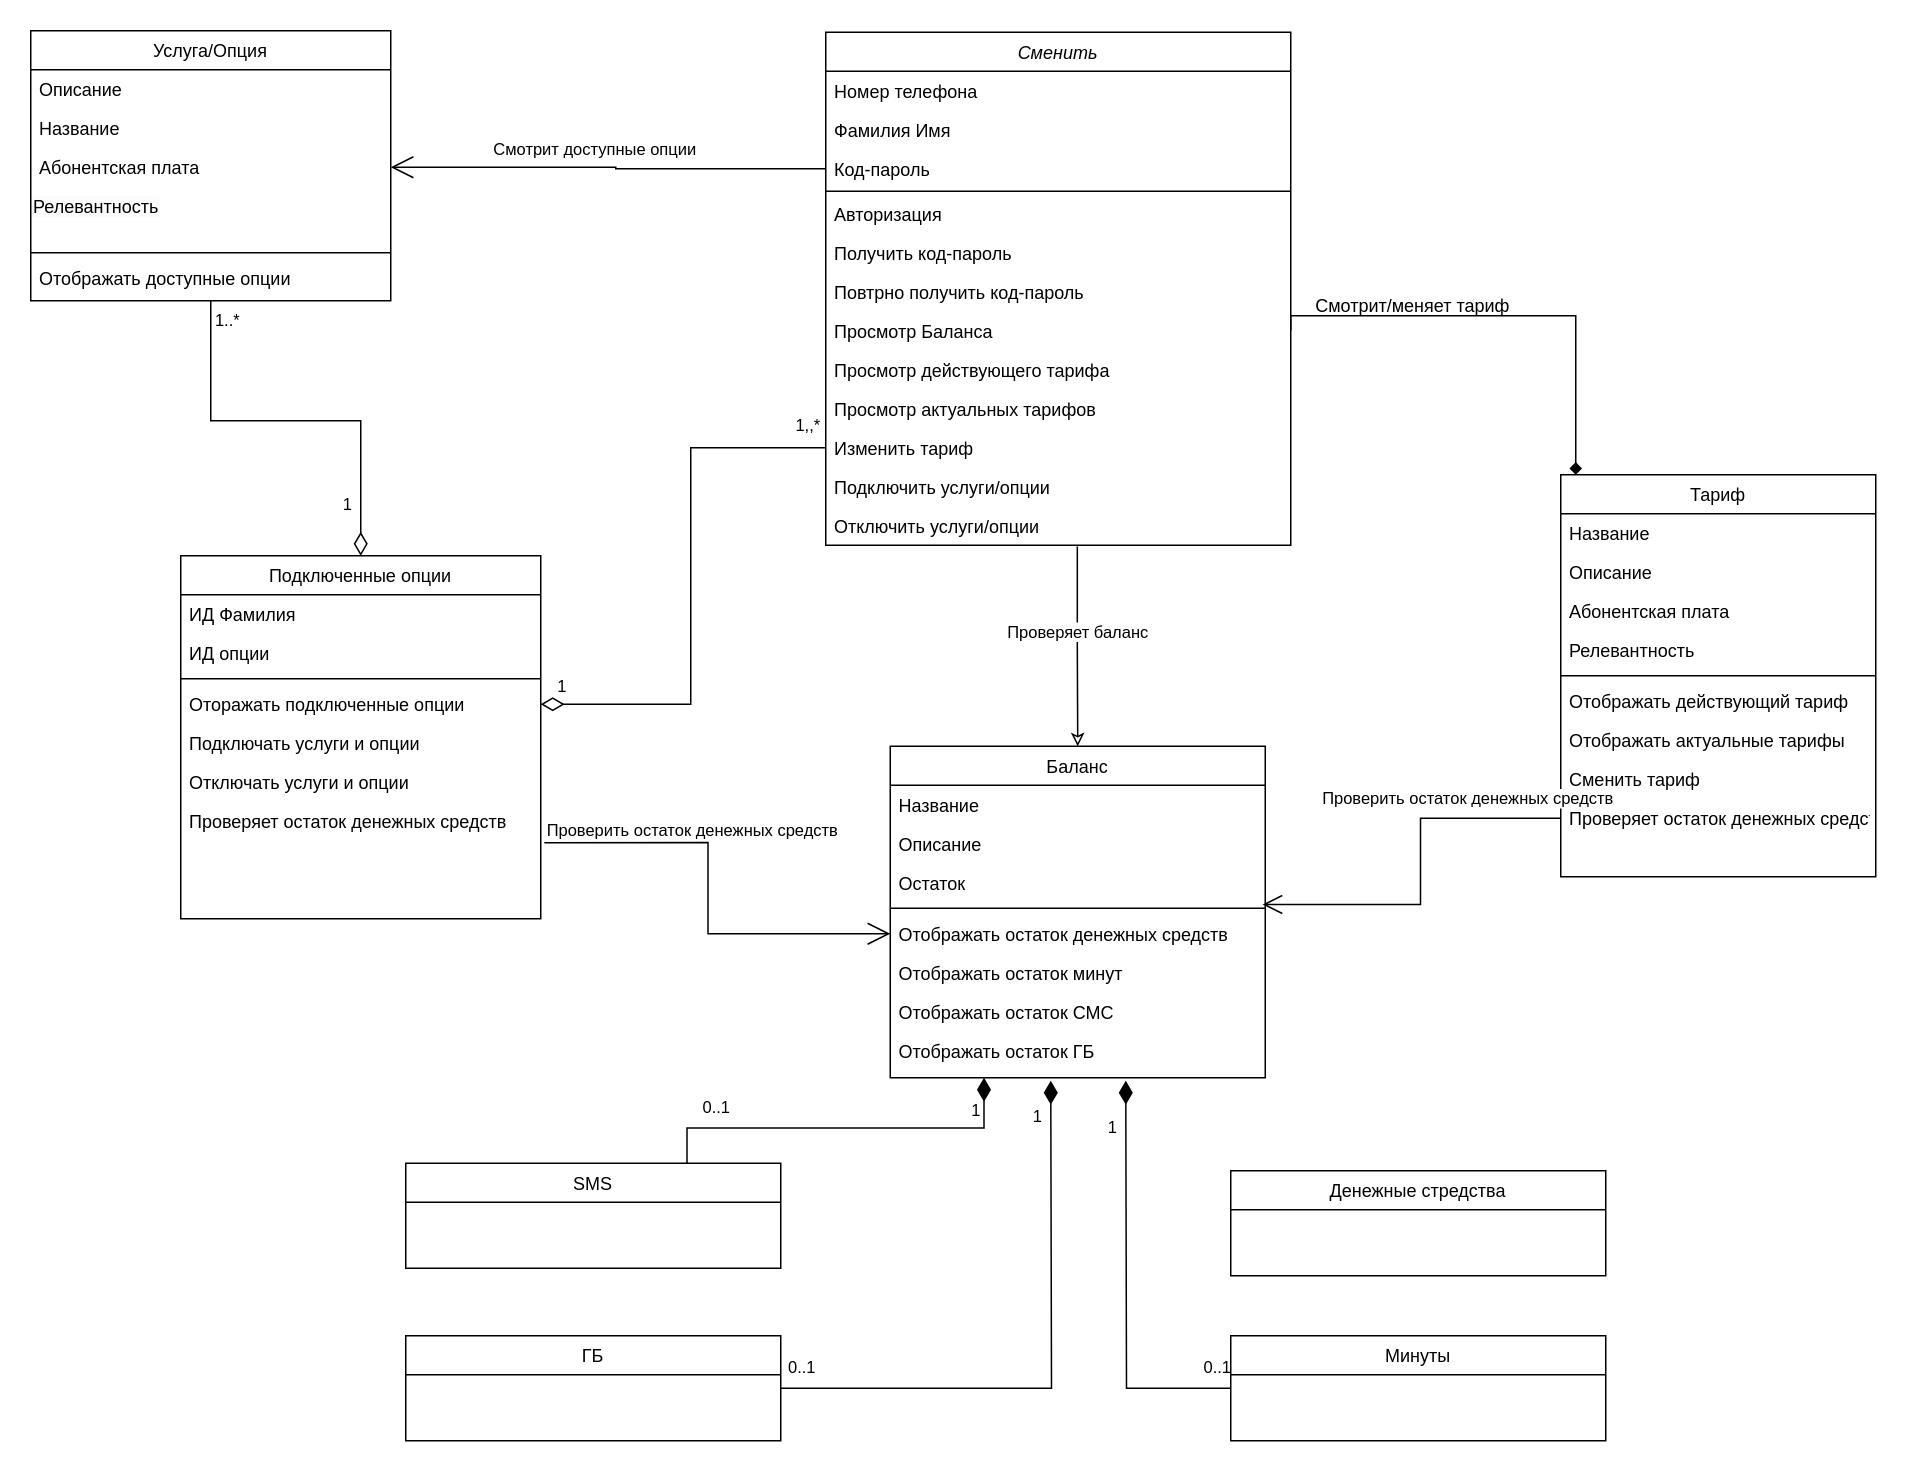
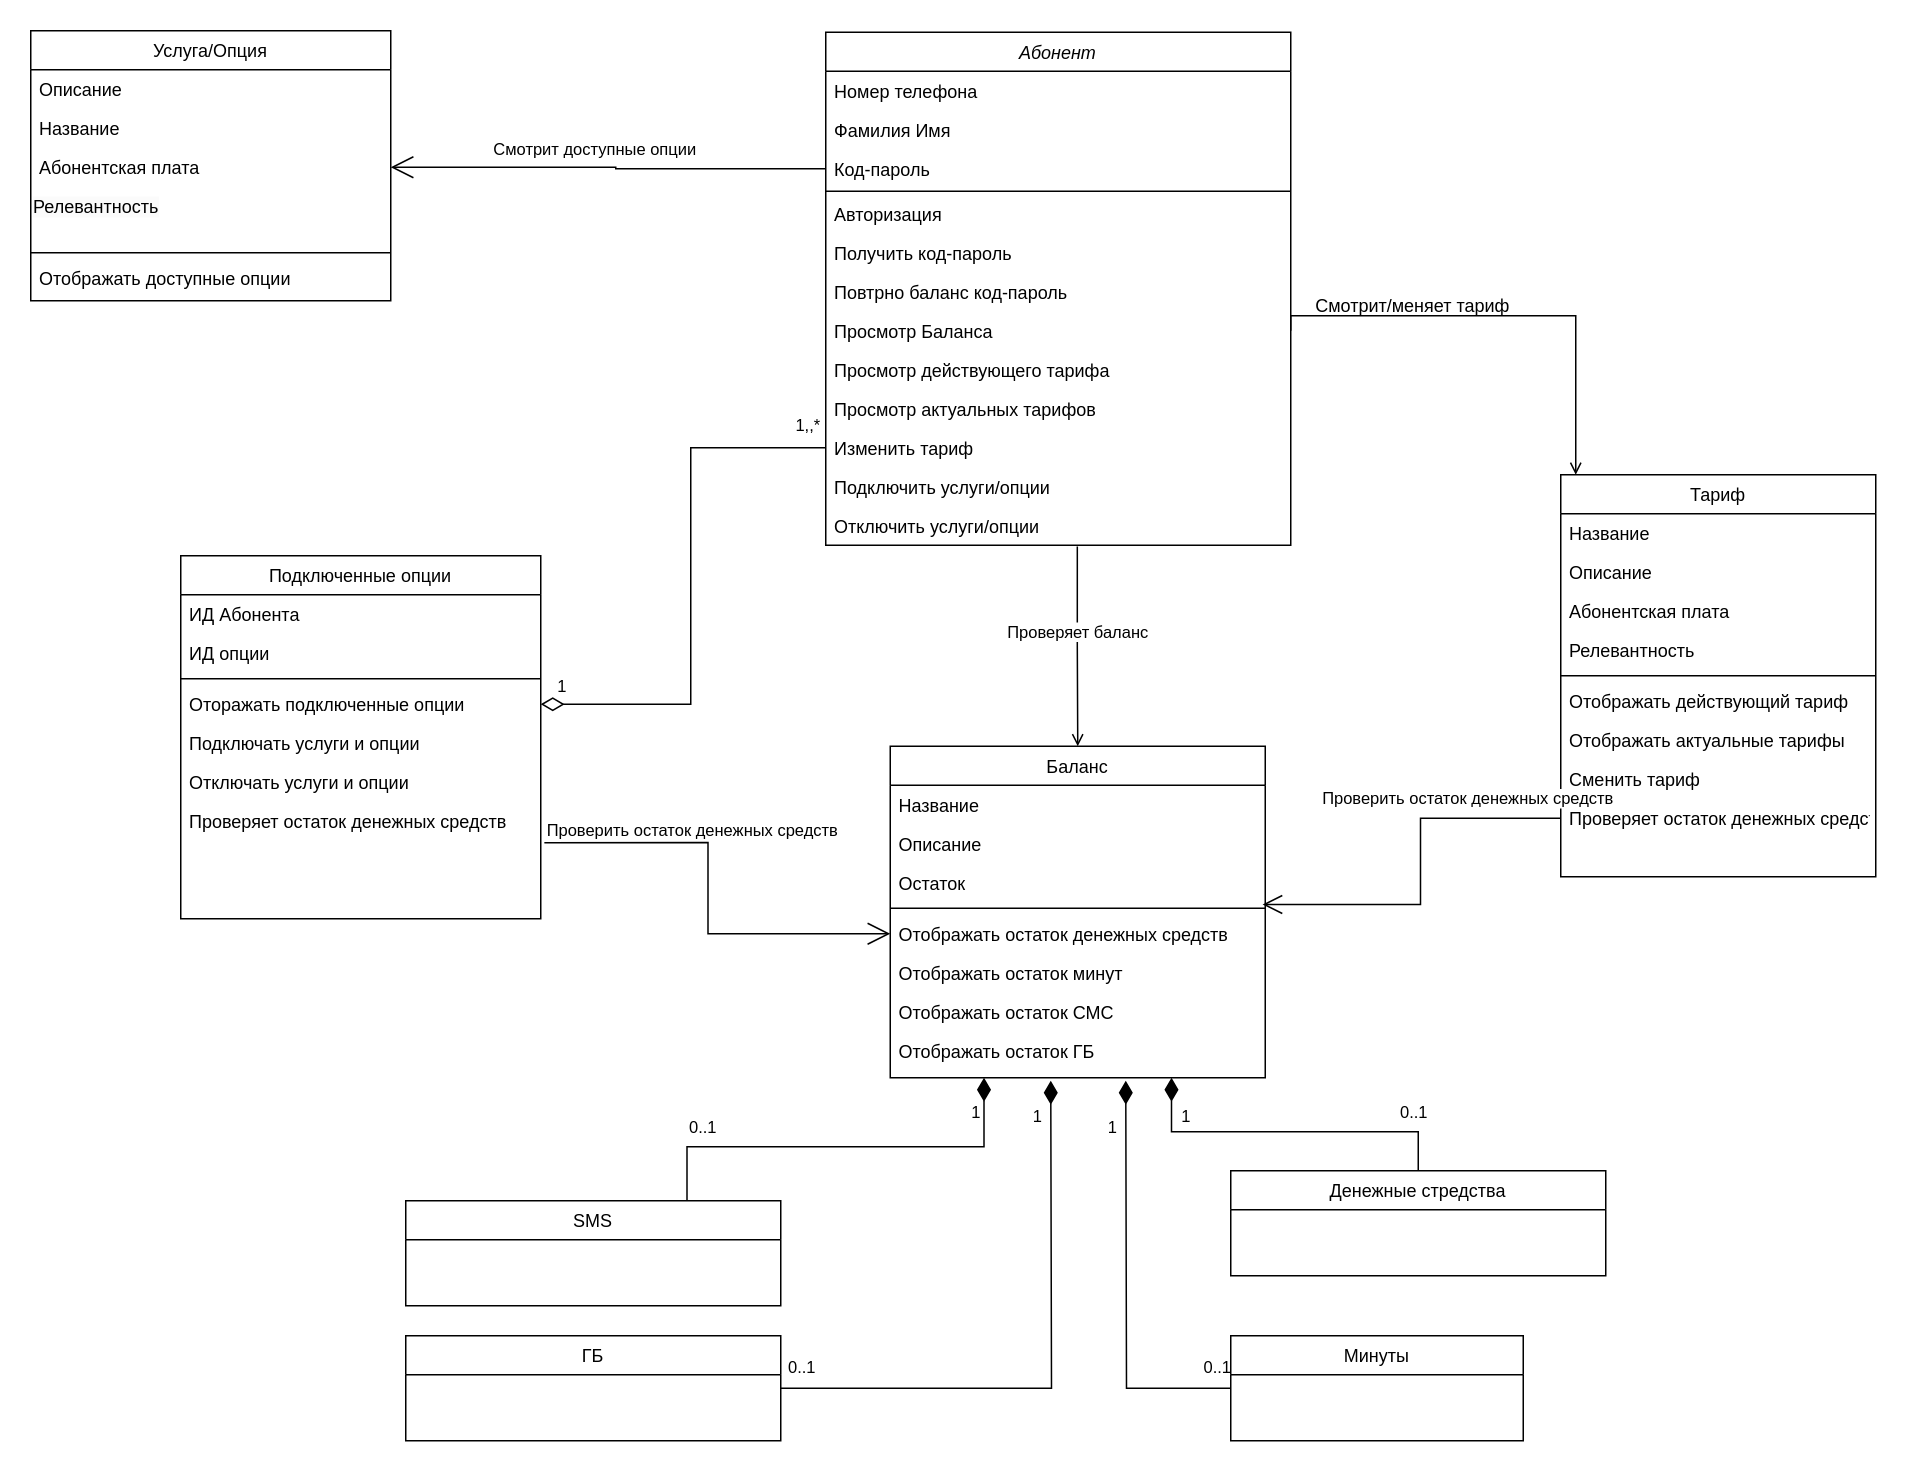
node "Сменить": label "Сменить" -> "Абонент"
node "Повтрно получить код-пароль": label "Повтрно получить код-пароль" -> "Повтрно баланс код-пароль"
edge "Услуга/Опция" -> "Подключенные опции": removed, labels "1..*", "1"
edge "Просмотр Баланса" -> "Тариф": arrowhead diamond -> open
node "ИД Фамилия": label "ИД Фамилия" -> "ИД Абонента"
edge "Отключить услуги/опции" -> "Баланс": arrowhead classic -> open
edge "Денежные стредства" -> "Баланс": added, labels "0..1", "1"
node "SMS": moved (593, 1216) -> (593, 1253)
node "Минуты": size 375x105 -> 293x105
